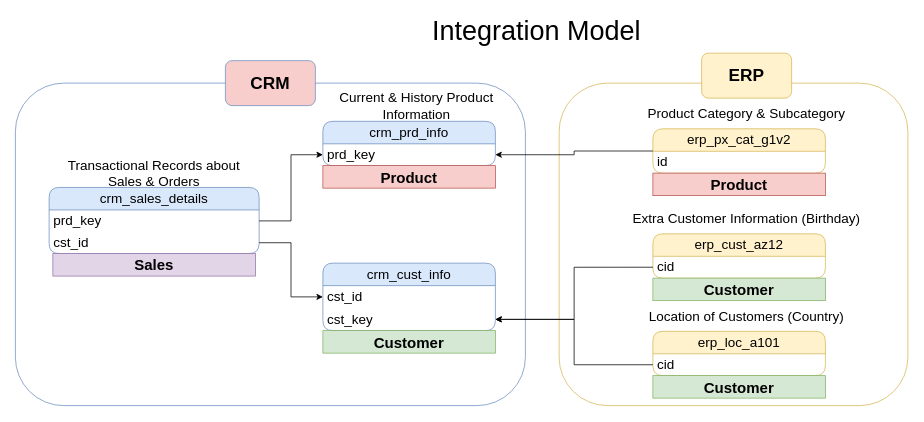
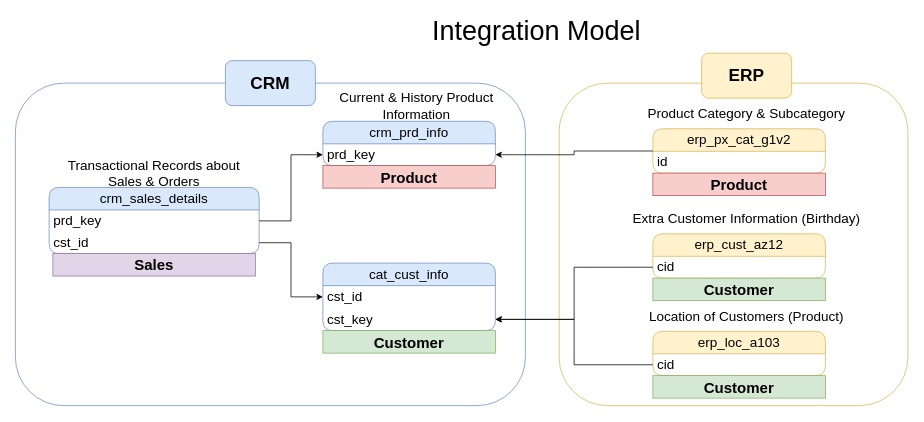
node "CRM": fillcolor #f8cecc -> #dae8fc
node "crm_cust_info": label "crm_cust_info" -> "cat_cust_info"
node "Location of Customers (Country)": label "Location of Customers (Country)" -> "Location of Customers (Product)"
node "erp_loc_a101": label "erp_loc_a101" -> "erp_loc_a103"
